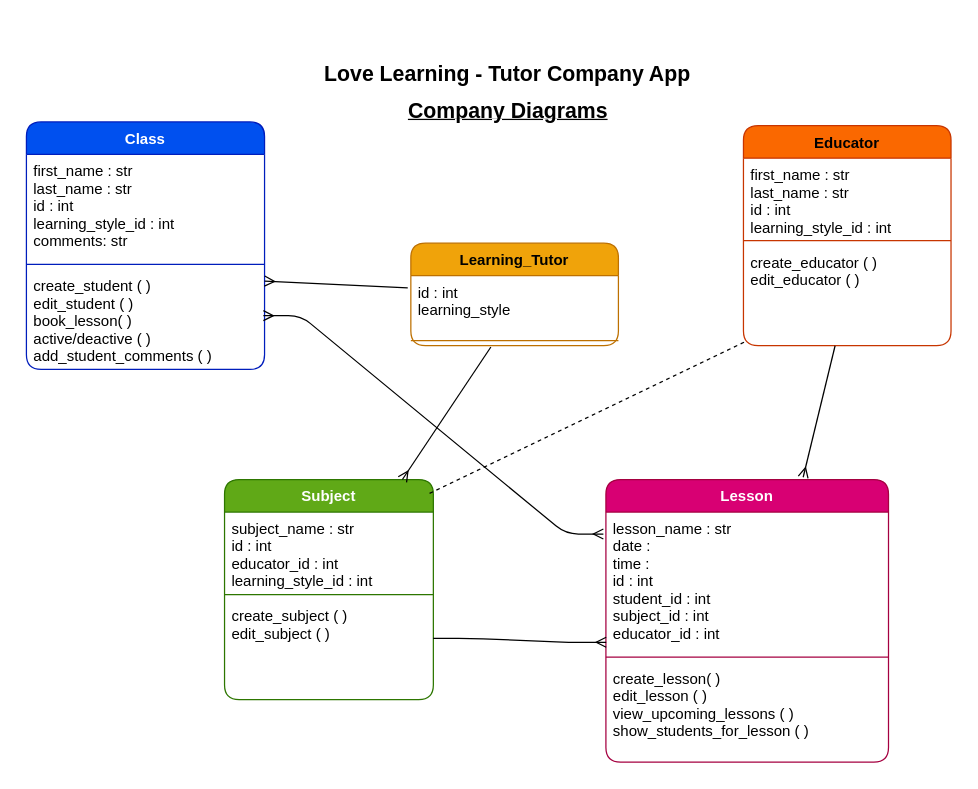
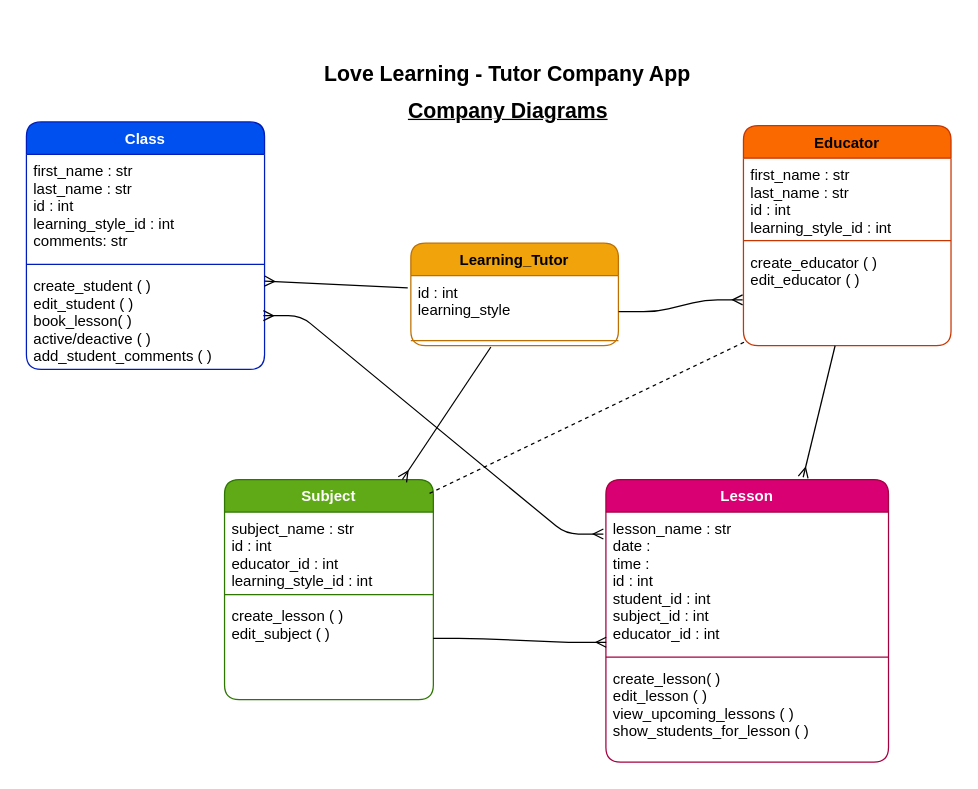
edge "id : int learning_style" -> "create_educator ( ) edit_educator ( )": added
node "create_subject ( ) edit_subject ( )": label "create_subject ( ) edit_subject ( )" -> "create_lesson ( ) edit_subject ( )"
